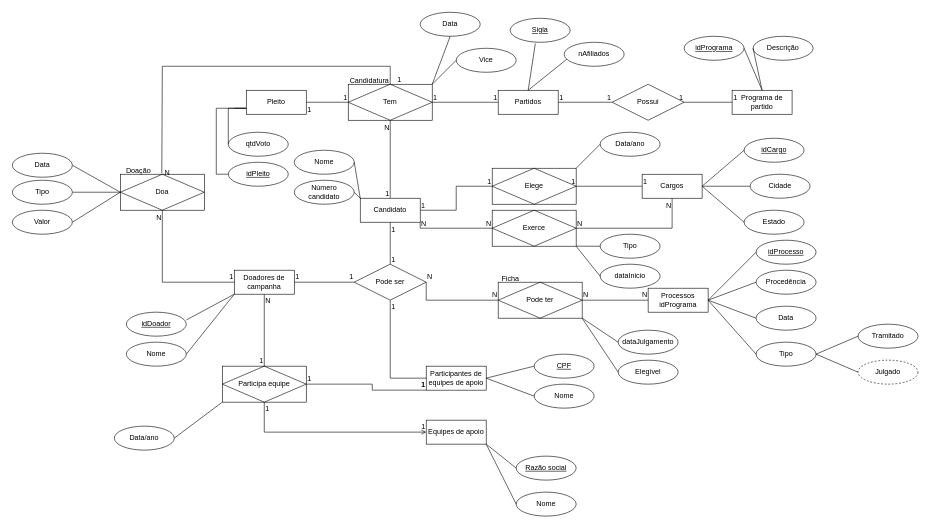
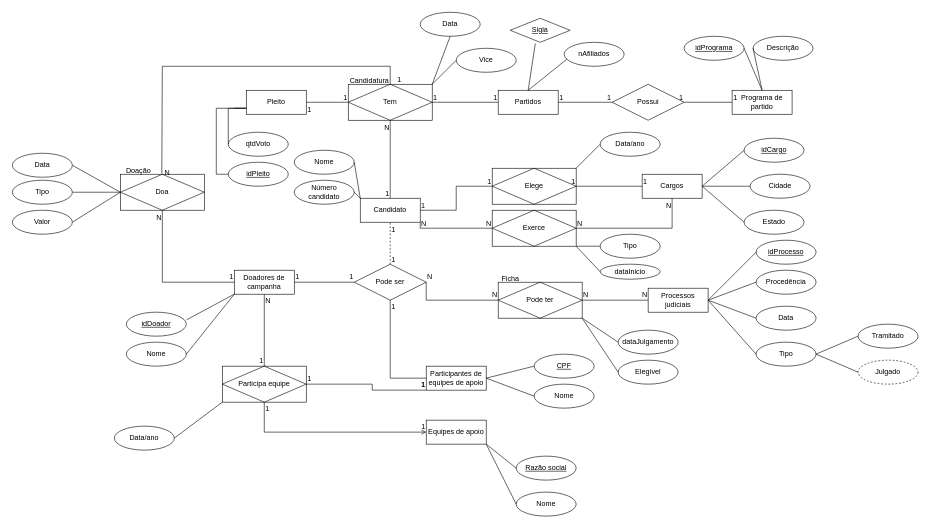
node "Sigla": shape ellipse -> diamond
edge "Candidato" -- "Pode ser": style solid -> dashed
node "dataInicio": size 60x24 -> 60x15
node "Processos idPrograma": label "Processos idPrograma" -> "Processos judiciais"
